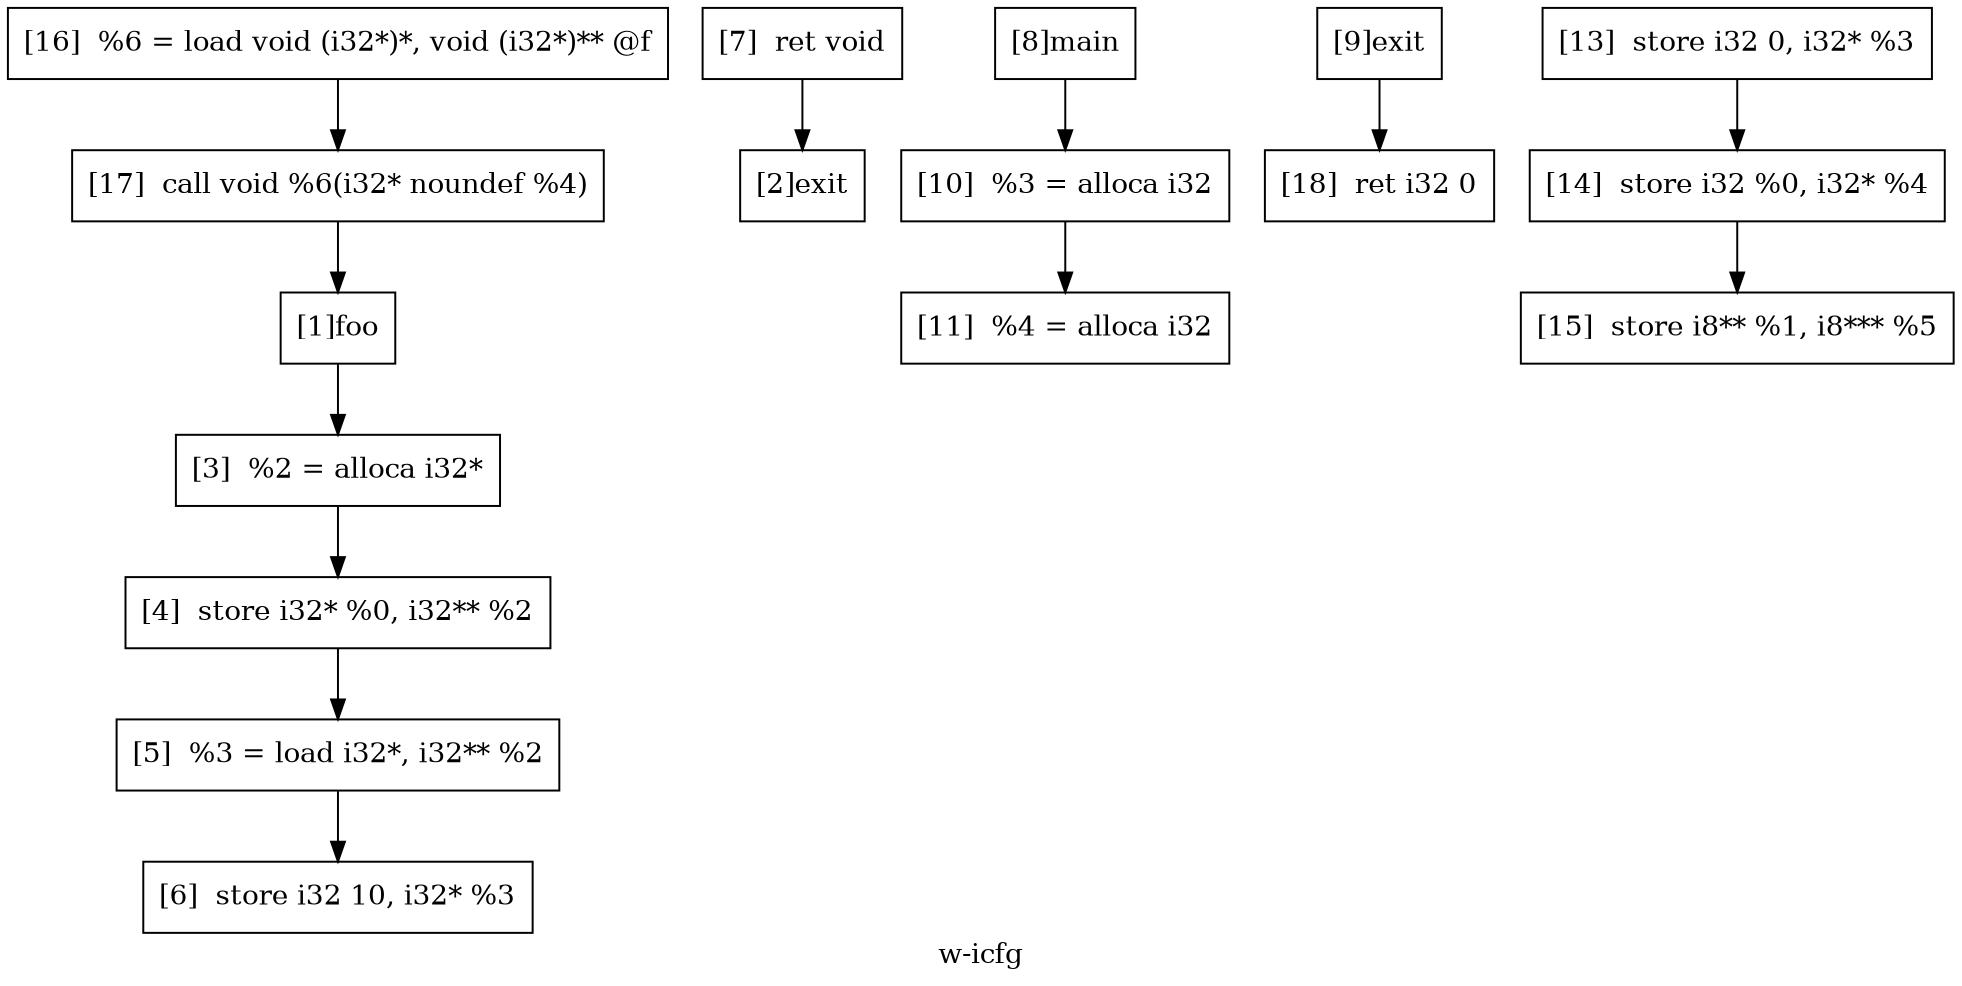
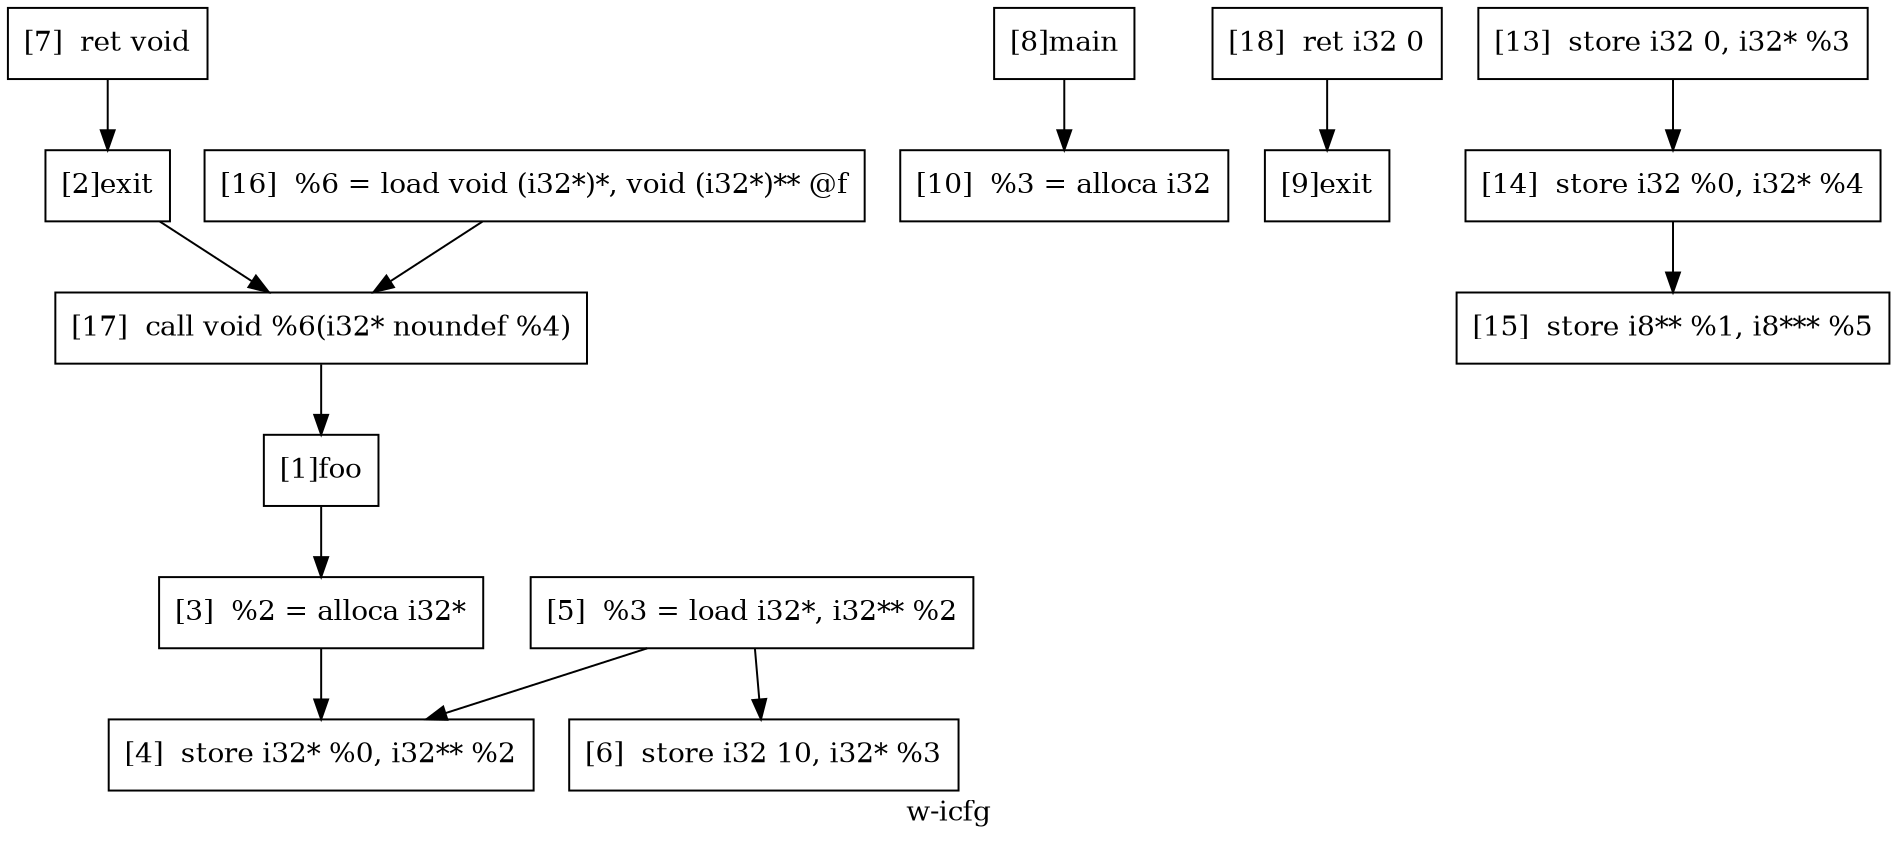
edge "[9]exit" -> "[18]  ret i32 0": reversed
edge "[2]exit" -> "[17]  call void %6(i32* noundef %4)": added
node "[11]  %4 = alloca i32": removed
edge "[4]  store i32* %0, i32** %2" -> "[5]  %3 = load i32*, i32** %2": reversed
